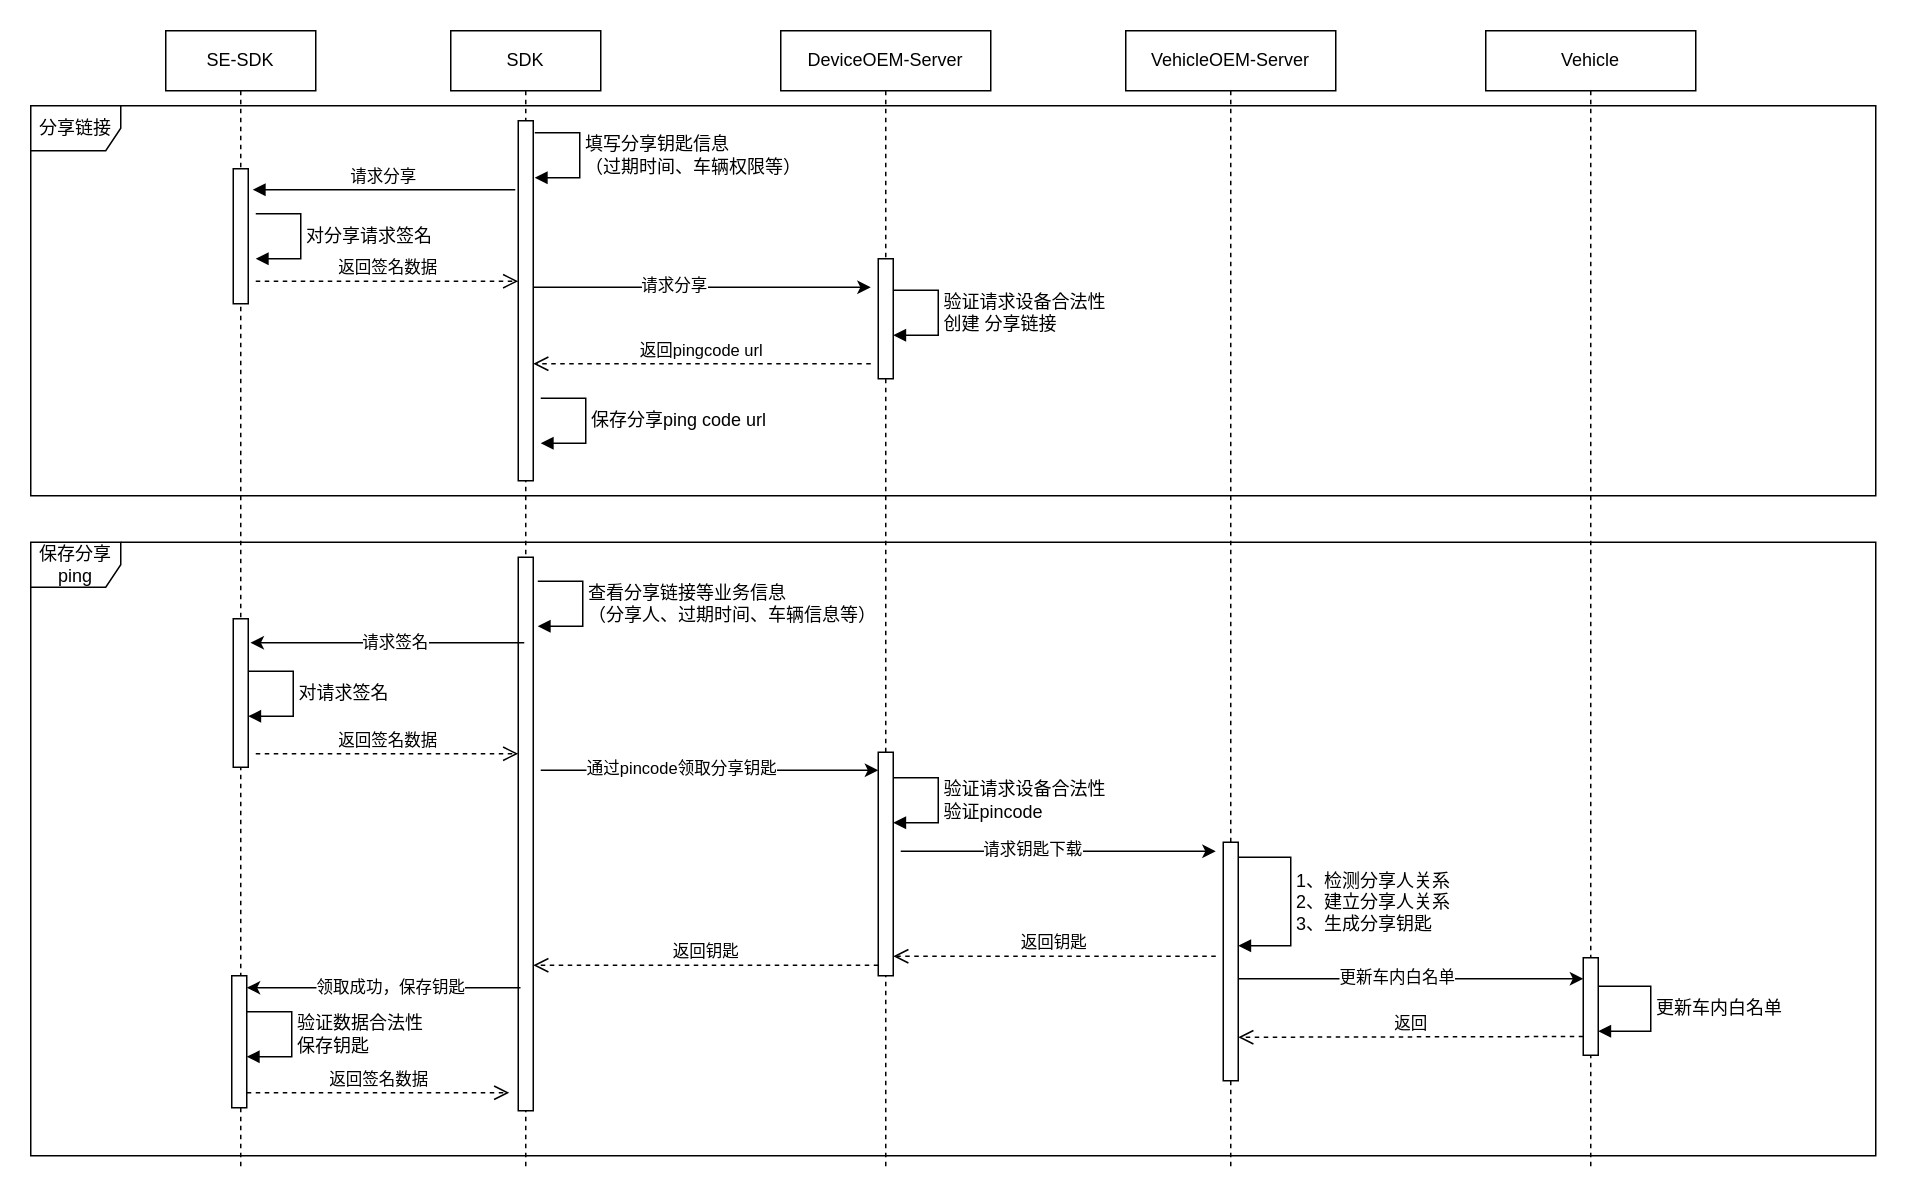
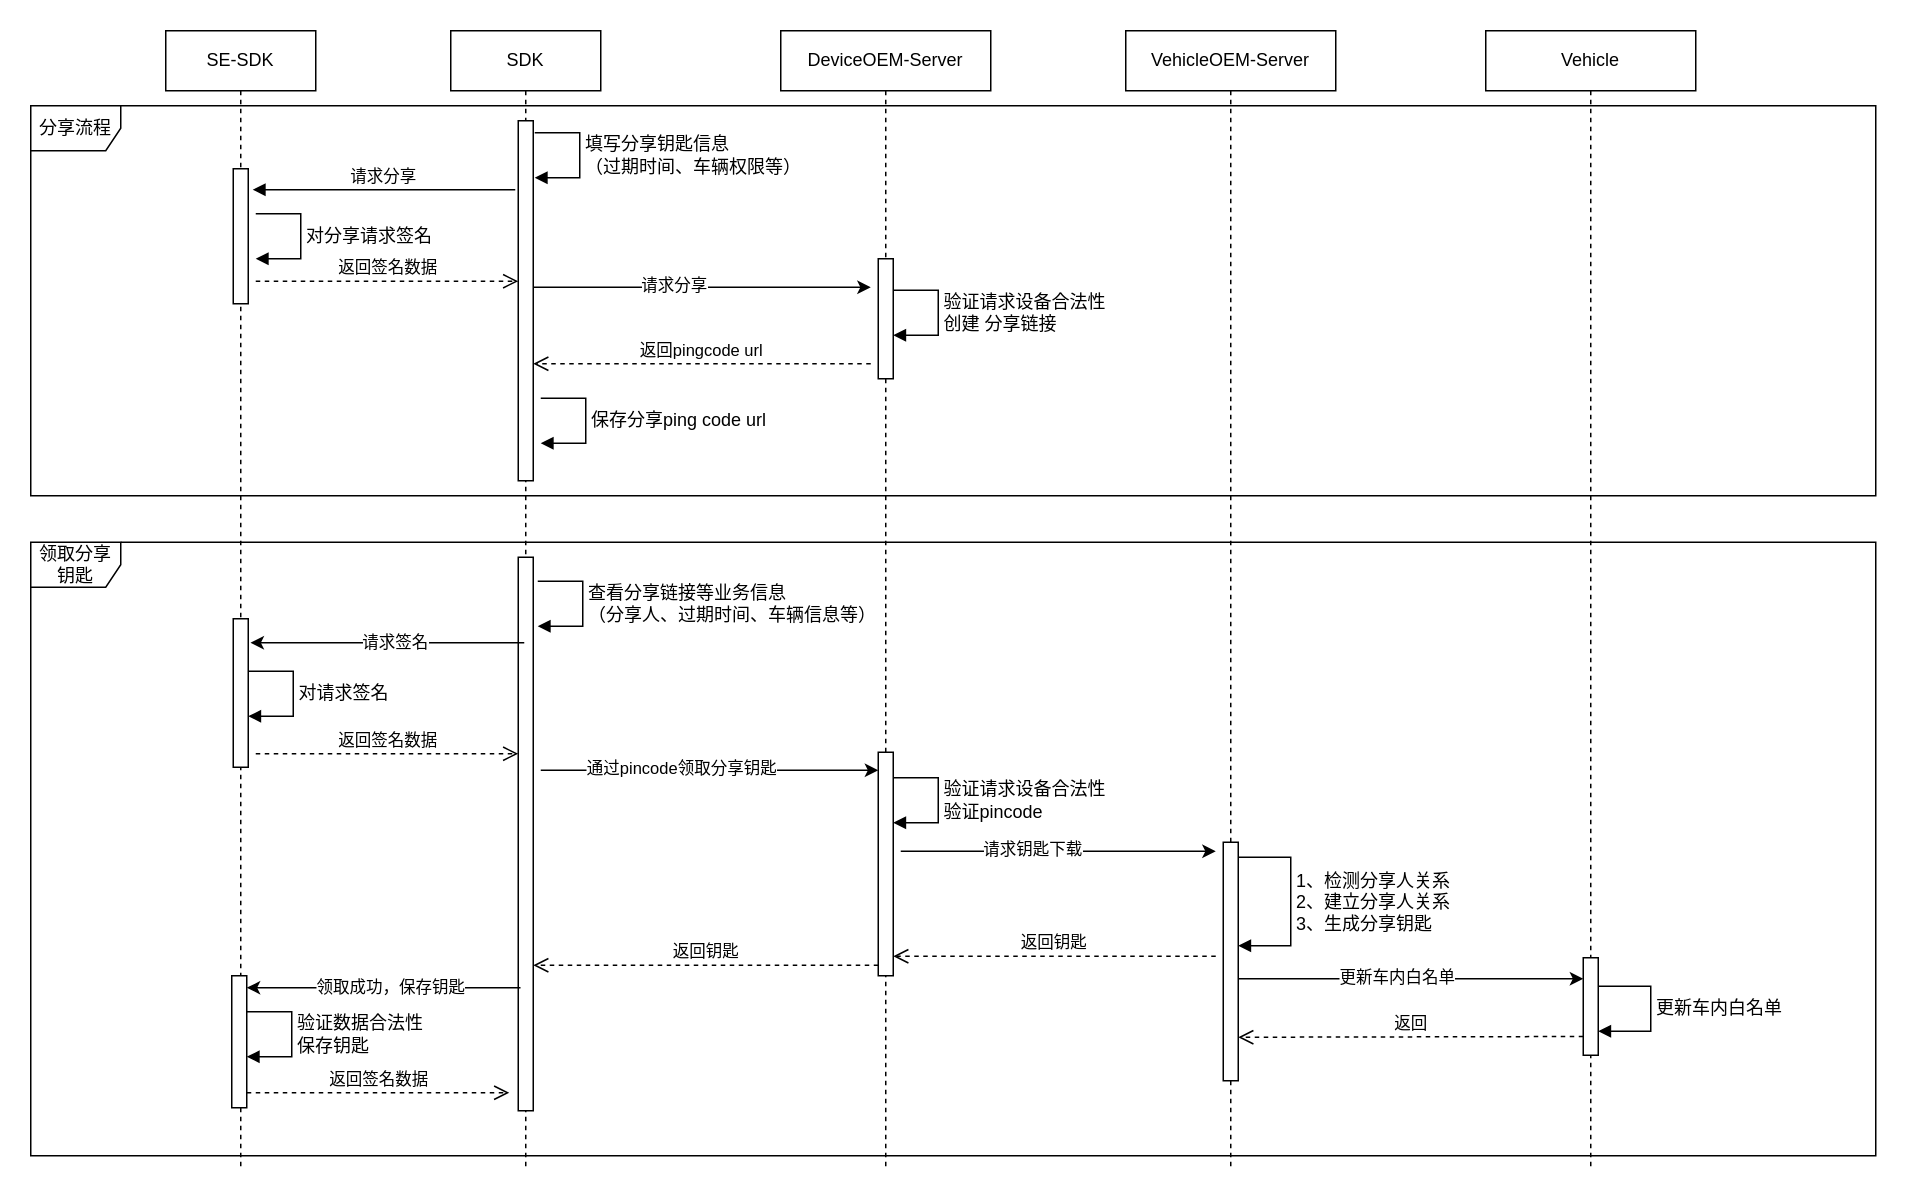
node "分享链接": label "分享链接" -> "分享流程"
node "保存分享ping": label "保存分享ping" -> "领取分享钥匙"
